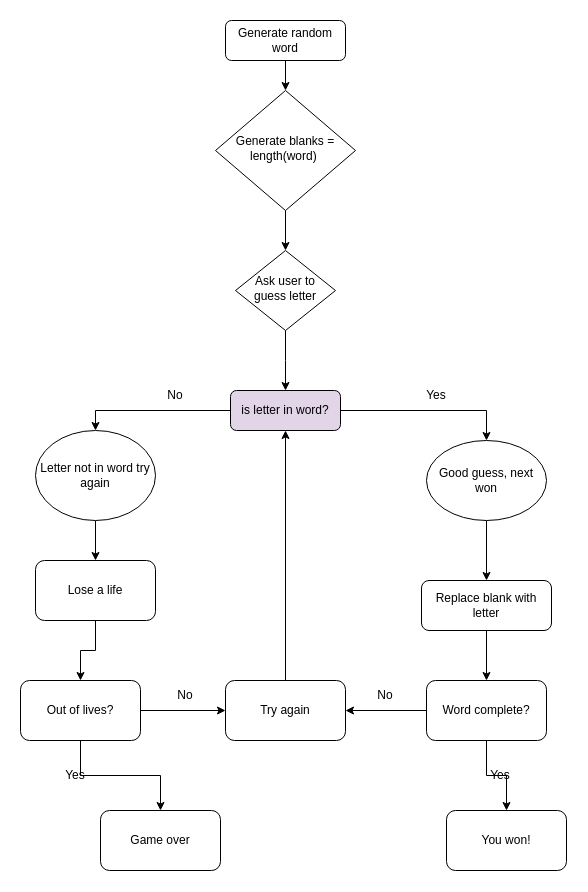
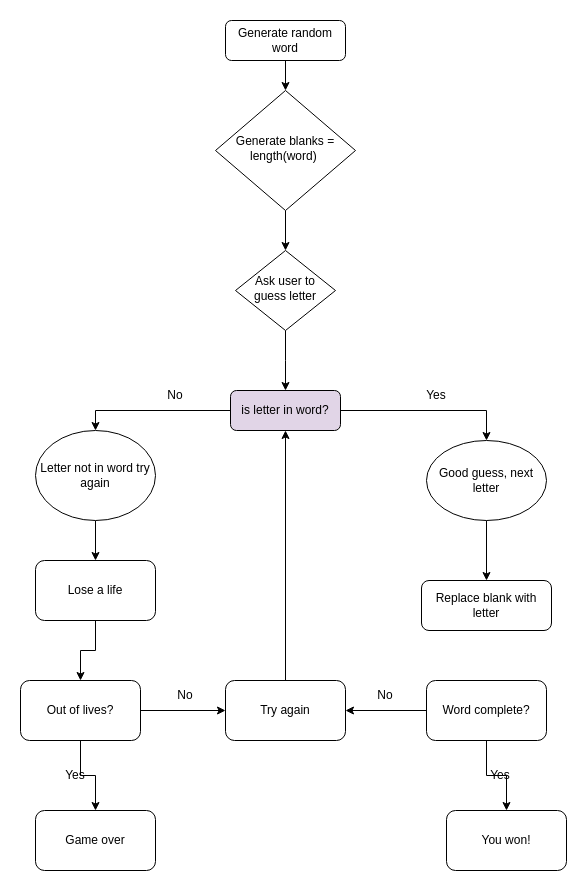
node "Good guess, next won": label "Good guess, next won" -> "Good guess, next letter"
edge "Replace blank with letter" -> "Word complete?": removed
node "Game over": moved (161, 841) -> (96, 841)
